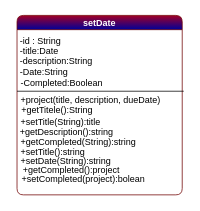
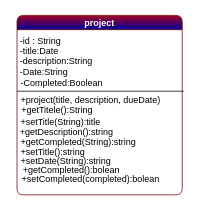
node "setDate": label "setDate" -> "project"
node "+getCompleted():project": label "+getCompleted():project" -> "+getCompleted():bolean"
node "+setCompleted(project):bolean": label "+setCompleted(project):bolean" -> "+setCompleted(completed):bolean"
